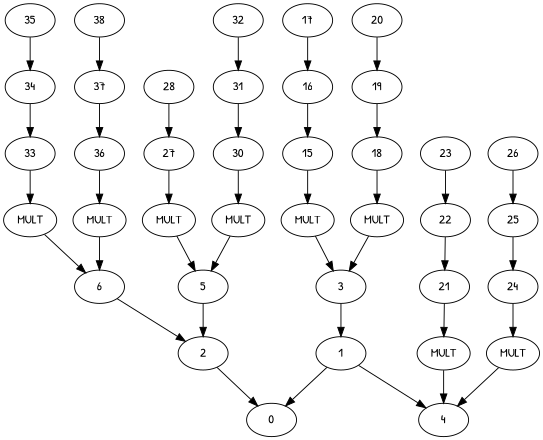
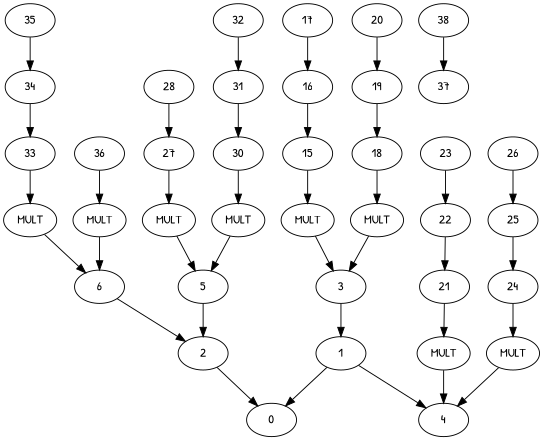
edge "37" -> "36": removed
